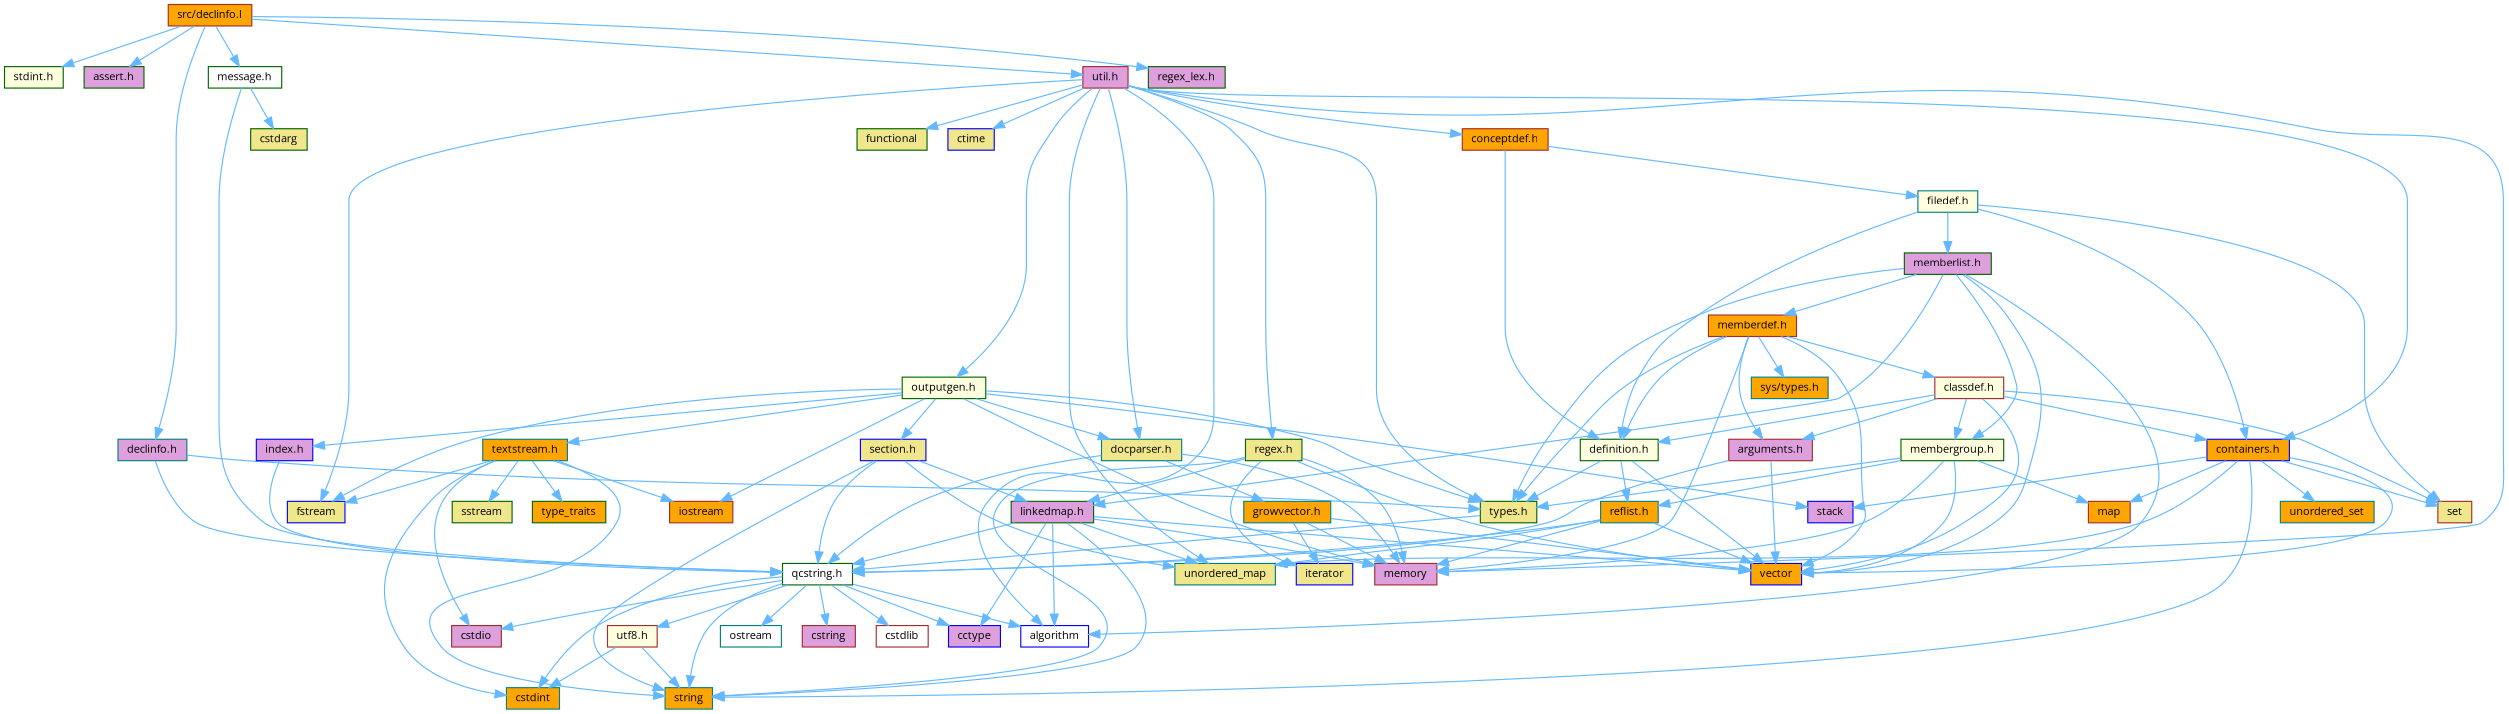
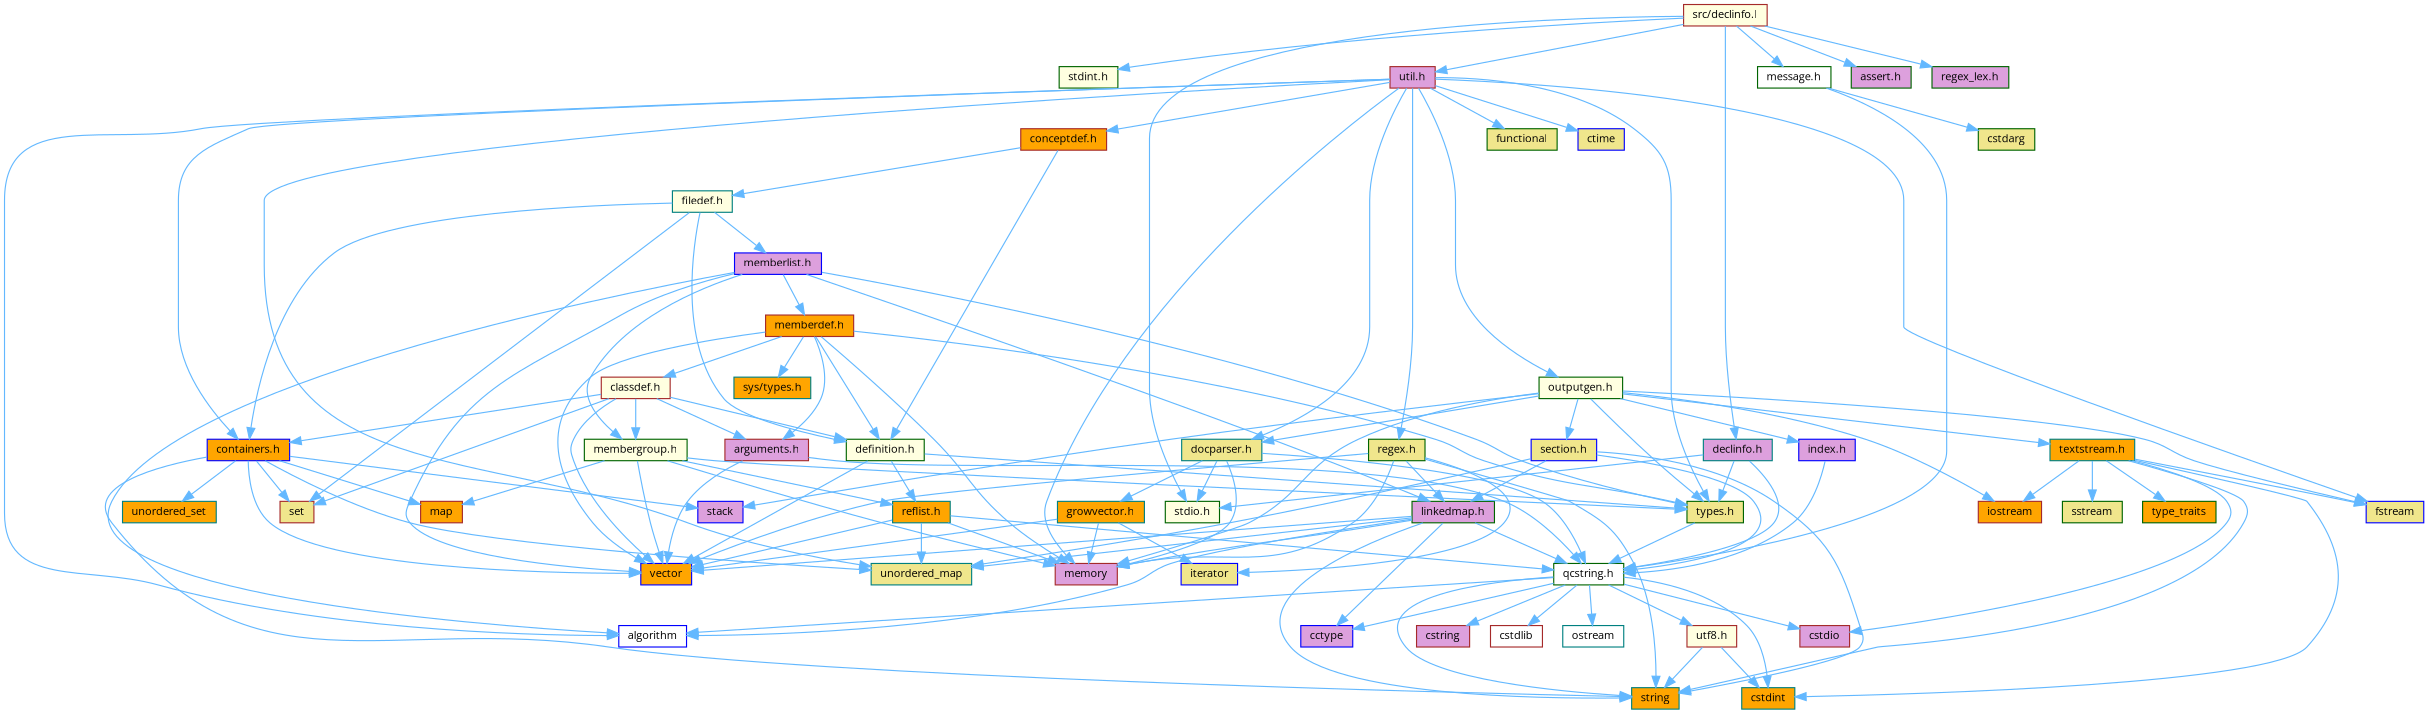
node "src/declinfo.l": fillcolor orange -> lightyellow
node "memberlist.h": color darkgreen -> blue
node "stdio.h": added
